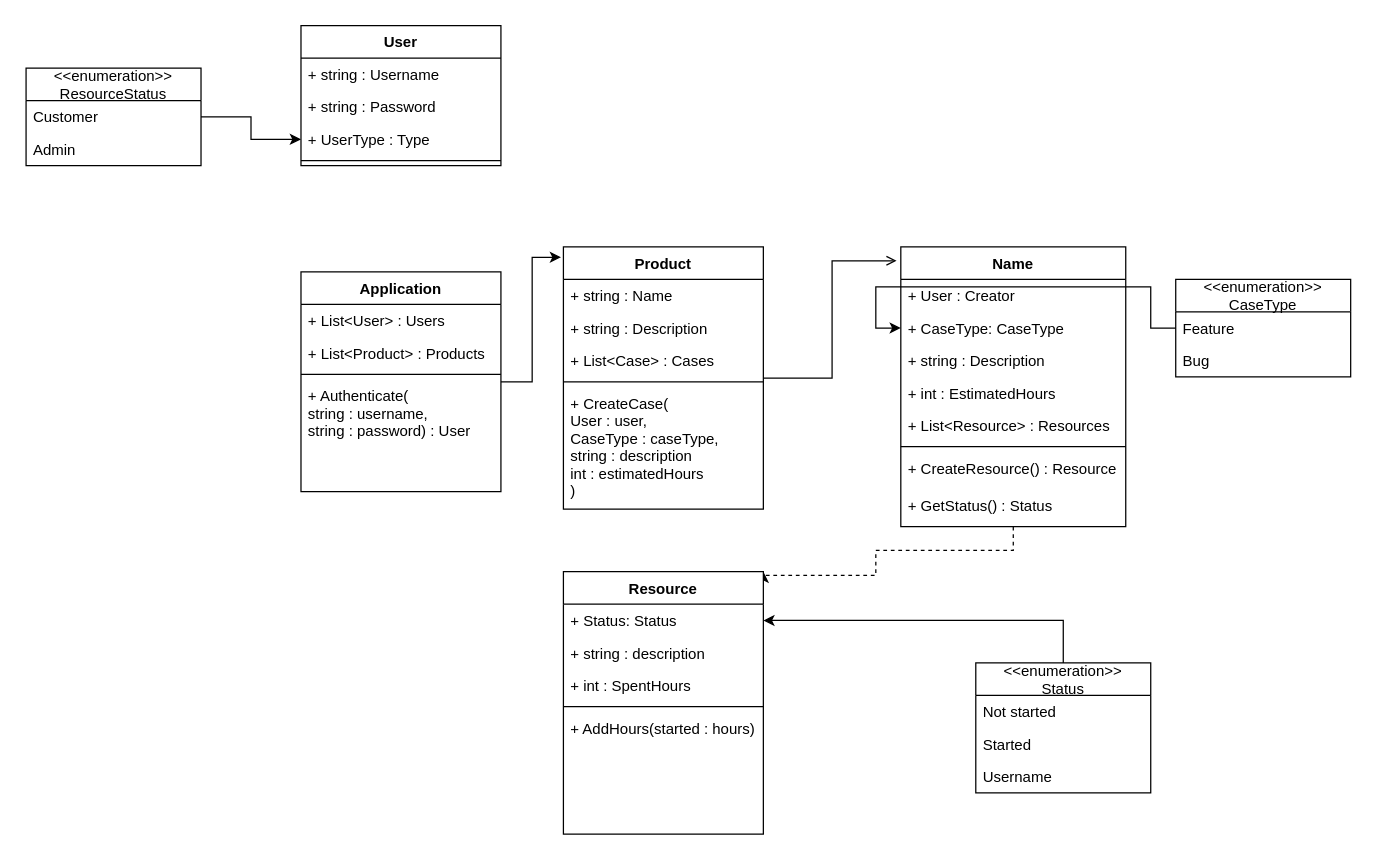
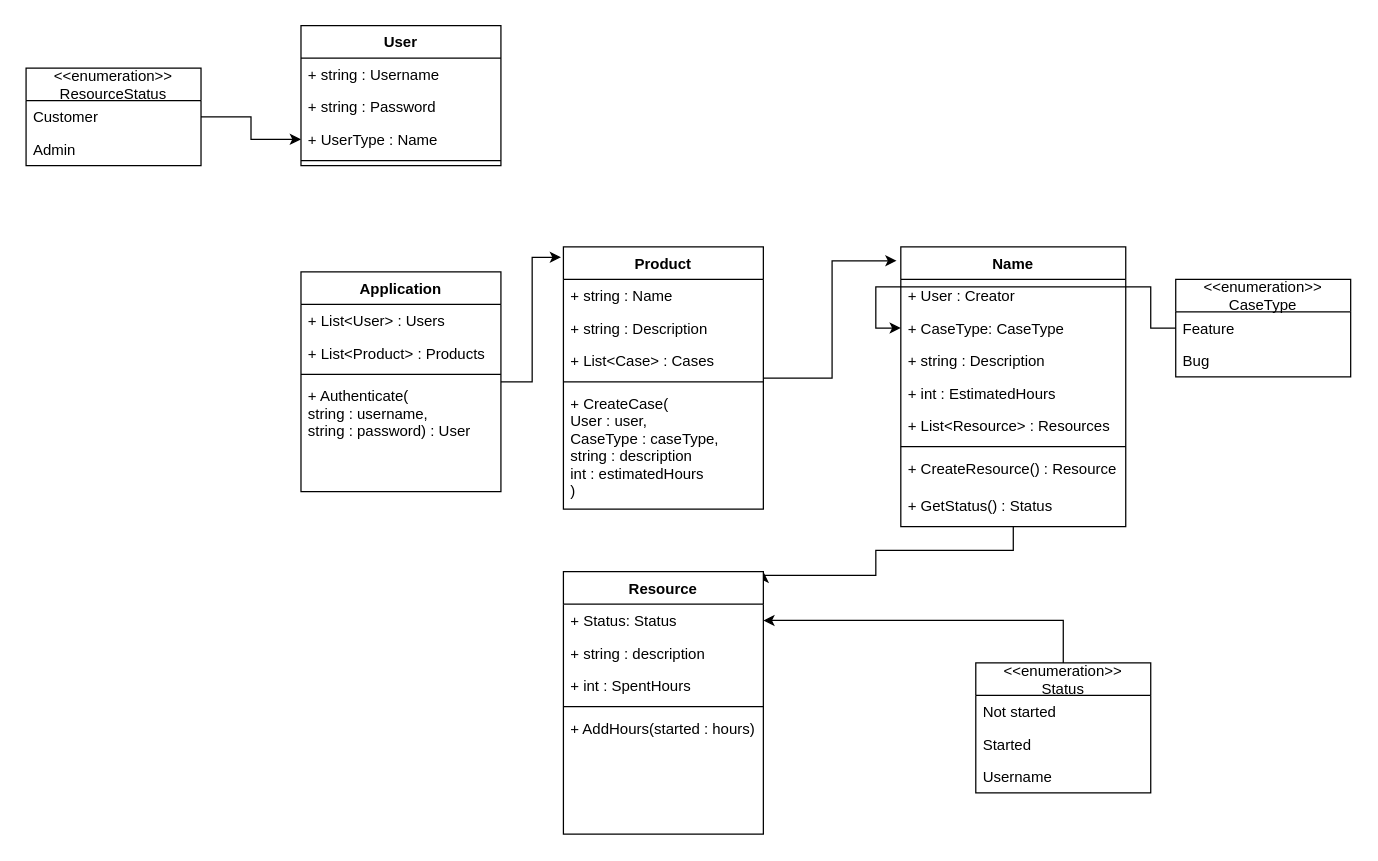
node "+ UserType : Type": label "+ UserType : Type" -> "+ UserType : Name"
edge "Product" -> "Name": arrowhead open -> classic
edge "Name" -> "Resource": style dashed -> solid
